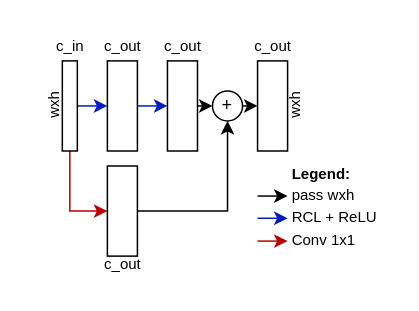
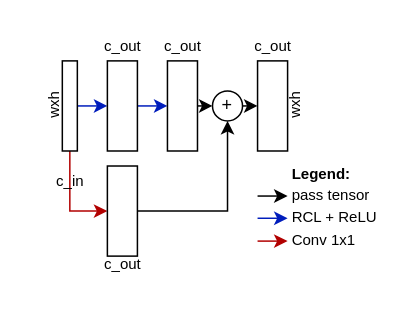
node "c_in": moved (70, 46) -> (70, 181)
node "Legend: pass wxh RCL + ReLU Conv 1x1": label "Legend: pass wxh RCL + ReLU Conv 1x1" -> "Legend: pass tensor RCL + ReLU Conv 1x1"
